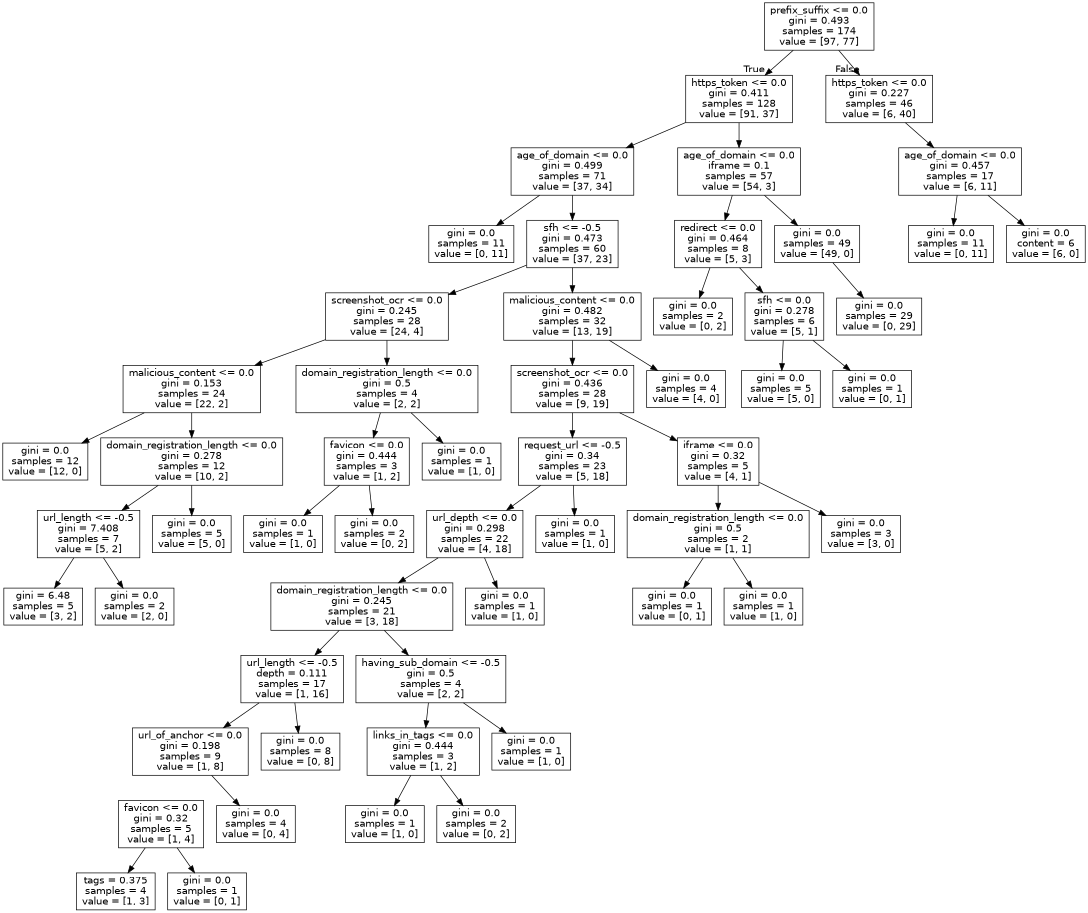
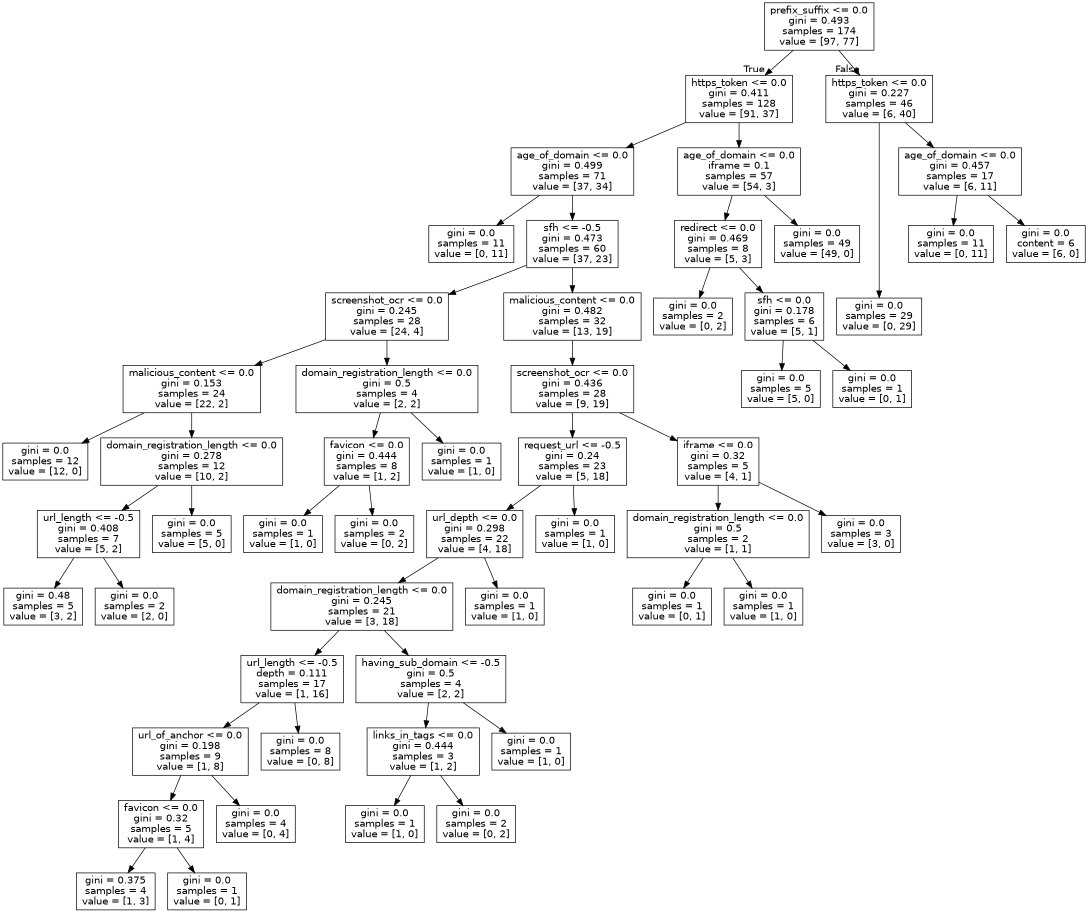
node "redirect <= 0.0 gini = 0.464 samples = 8 value = [5, 3]": label "redirect <= 0.0 gini = 0.464 samples = 8 value = [5, 3]" -> "redirect <= 0.0 gini = 0.469 samples = 8 value = [5, 3]"
edge "gini = 0.0 samples = 49 value = [49, 0]" -> "gini = 0.0 samples = 29 value = [0, 29]": now "https_token <= 0.0 gini = 0.227 samples = 46 value = [6, 40]" -> "gini = 0.0 samples = 29 value = [0, 29]"
node "sfh <= 0.0 gini = 0.278 samples = 6 value = [5, 1]": label "sfh <= 0.0 gini = 0.278 samples = 6 value = [5, 1]" -> "sfh <= 0.0 gini = 0.178 samples = 6 value = [5, 1]"
node "gini = 0.0 samples = 4 value = [4, 0]": removed
node "favicon <= 0.0 gini = 0.444 samples = 3 value = [1, 2]": label "favicon <= 0.0 gini = 0.444 samples = 3 value = [1, 2]" -> "favicon <= 0.0 gini = 0.444 samples = 8 value = [1, 2]"
node "request_url <= -0.5 gini = 0.34 samples = 23 value = [5, 18]": label "request_url <= -0.5 gini = 0.34 samples = 23 value = [5, 18]" -> "request_url <= -0.5 gini = 0.24 samples = 23 value = [5, 18]"
node "url_length <= -0.5 gini = 7.408 samples = 7 value = [5, 2]": label "url_length <= -0.5 gini = 7.408 samples = 7 value = [5, 2]" -> "url_length <= -0.5 gini = 0.408 samples = 7 value = [5, 2]"
node "gini = 6.48 samples = 5 value = [3, 2]": label "gini = 6.48 samples = 5 value = [3, 2]" -> "gini = 0.48 samples = 5 value = [3, 2]"
edge "url_of_anchor <= 0.0 gini = 0.198 samples = 9 value = [1, 8]" -> "favicon <= 0.0 gini = 0.32 samples = 5 value = [1, 4]": added
node "tags = 0.375 samples = 4 value = [1, 3]": label "tags = 0.375 samples = 4 value = [1, 3]" -> "gini = 0.375 samples = 4 value = [1, 3]"
